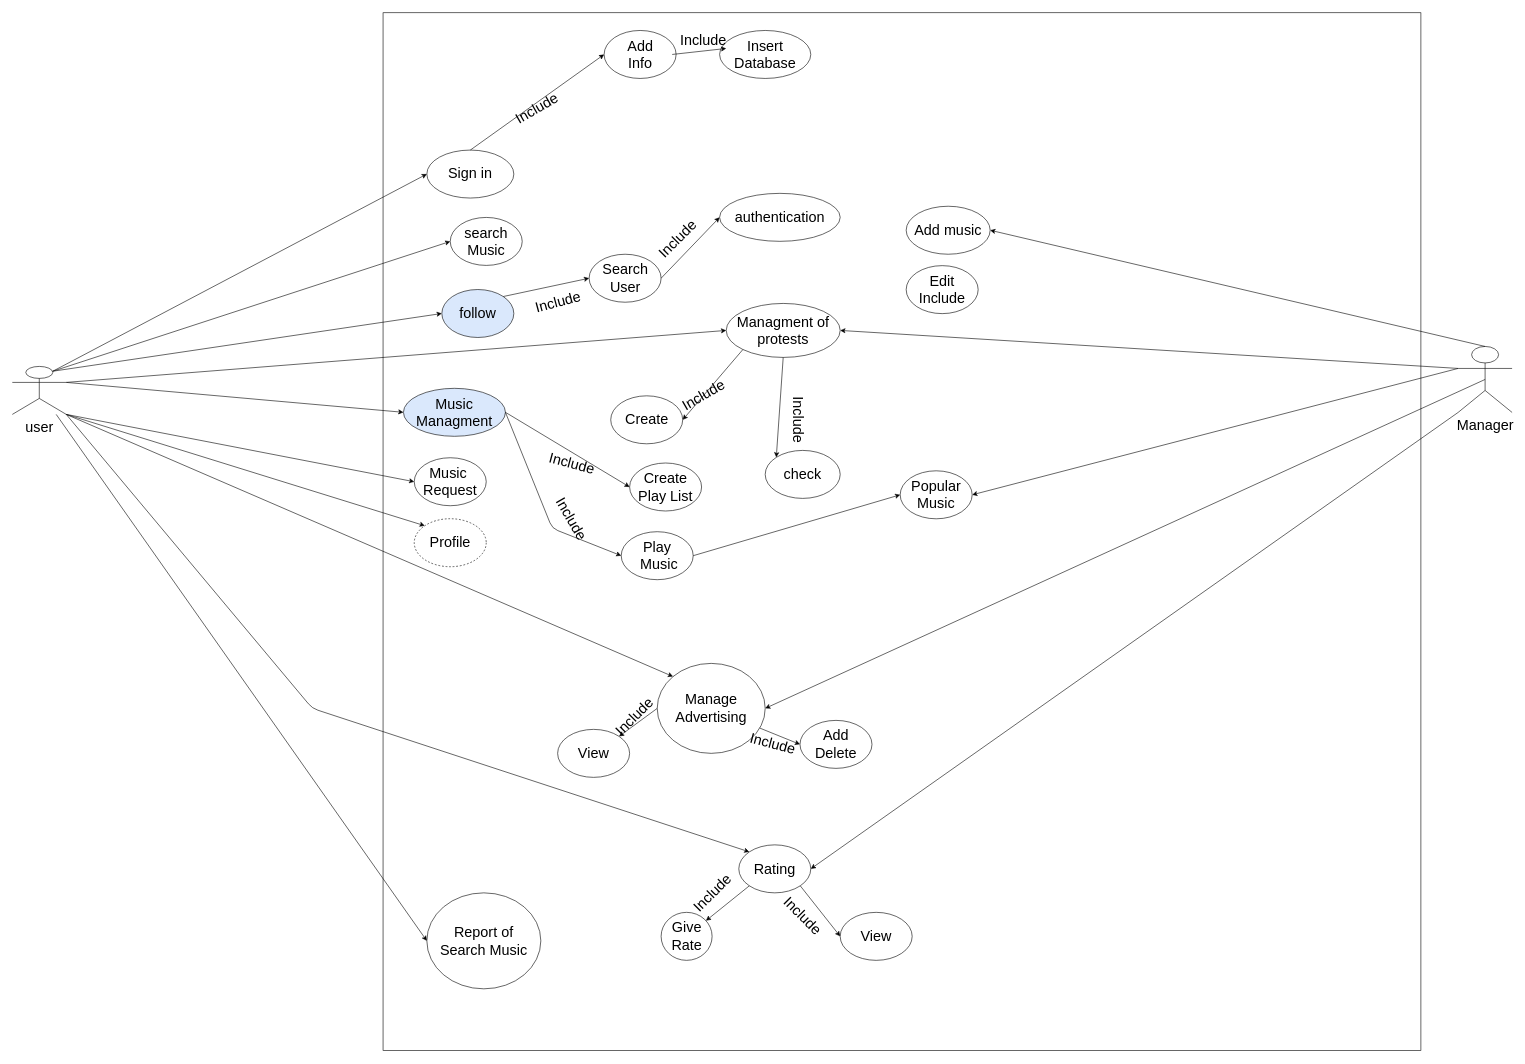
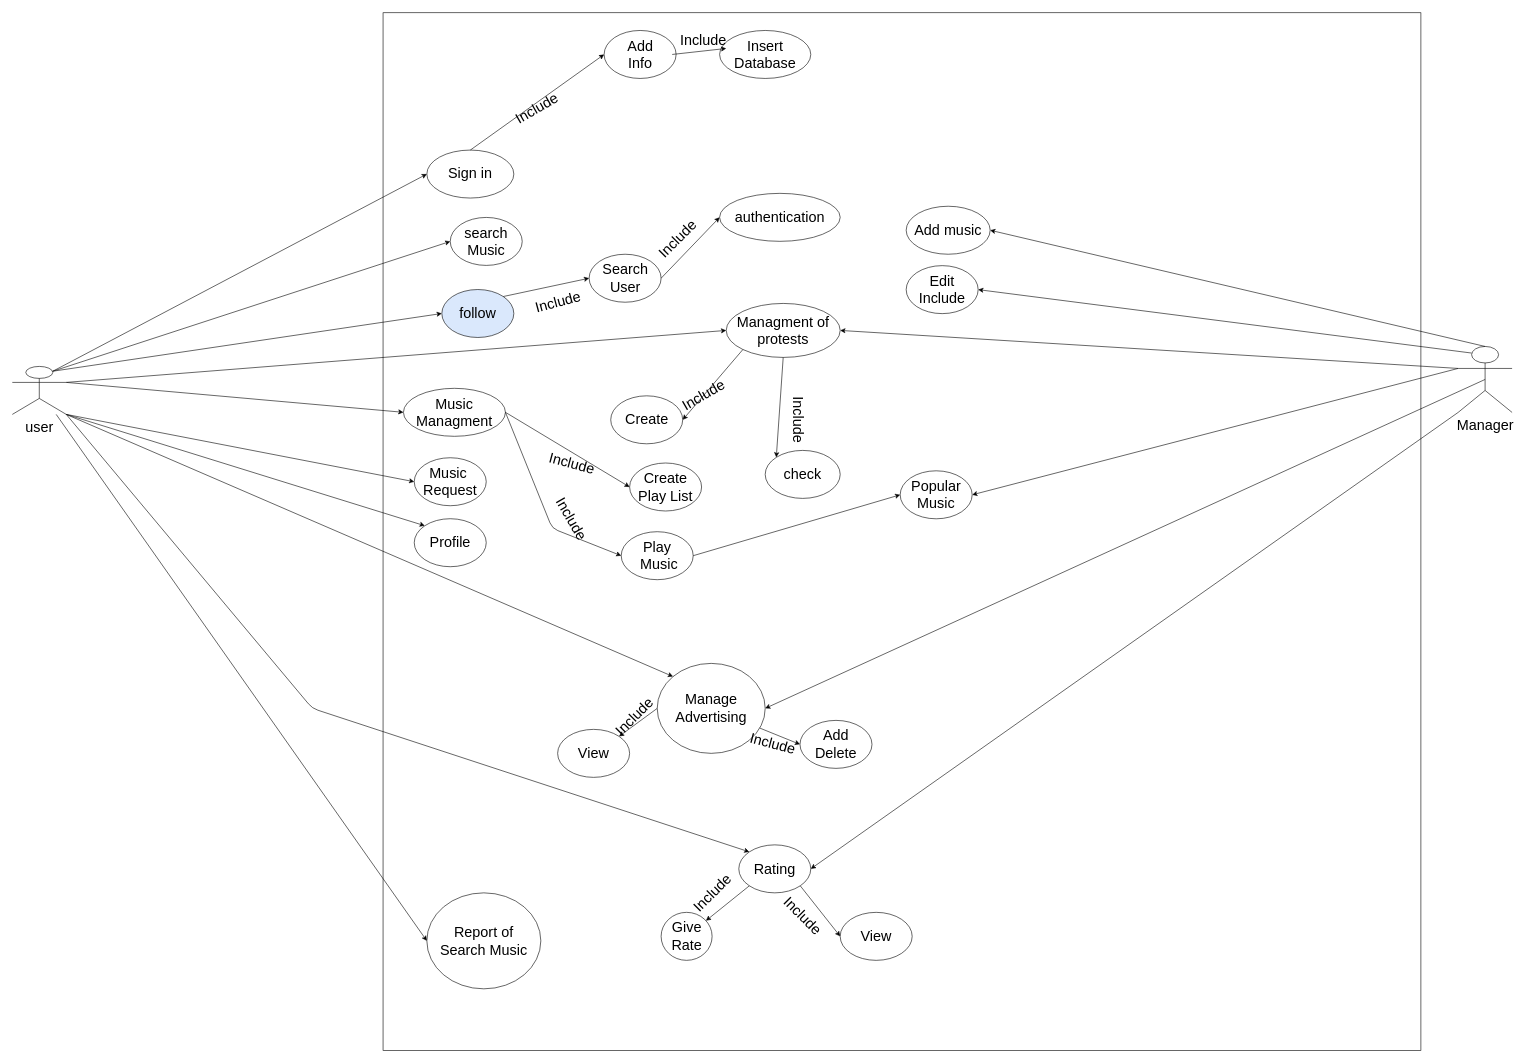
edge "Manager" -> "Edit Include": added
node "Music Managment": fillcolor #dae8fc -> #ffffff
node "Profile": style dashed -> solid
